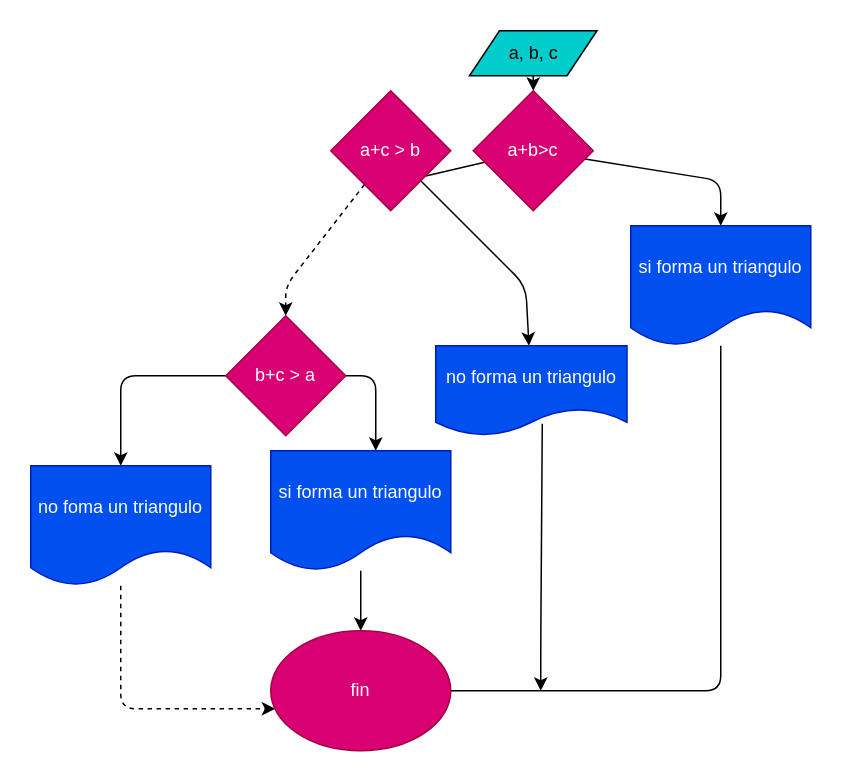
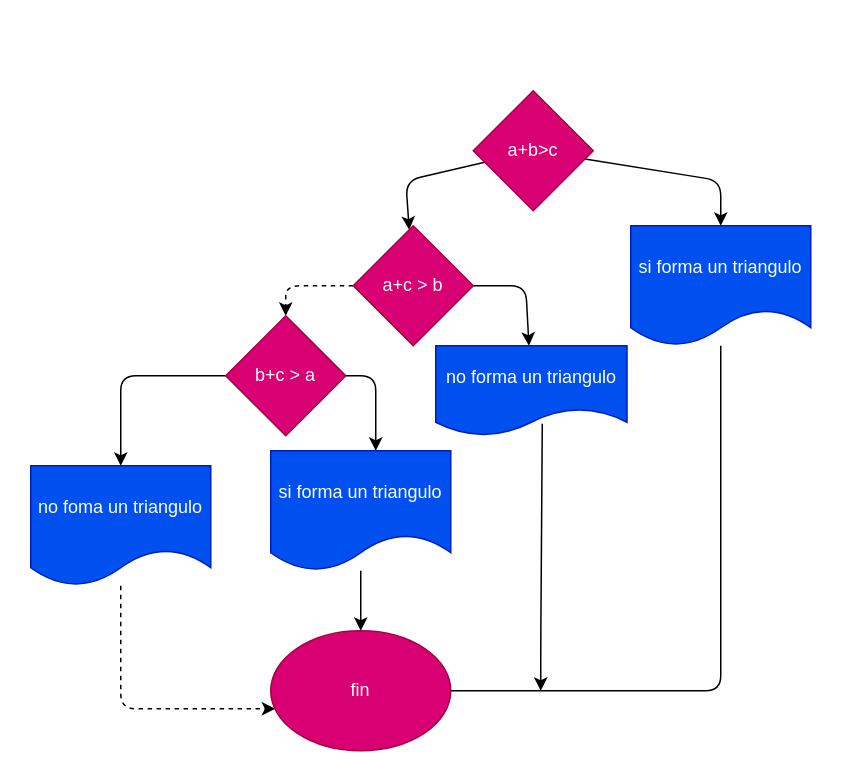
node "a, b, c": removed
edge "a, b, c" -> "a+b>c": removed
node "a+c > b": moved (391, 151) -> (413, 286)
